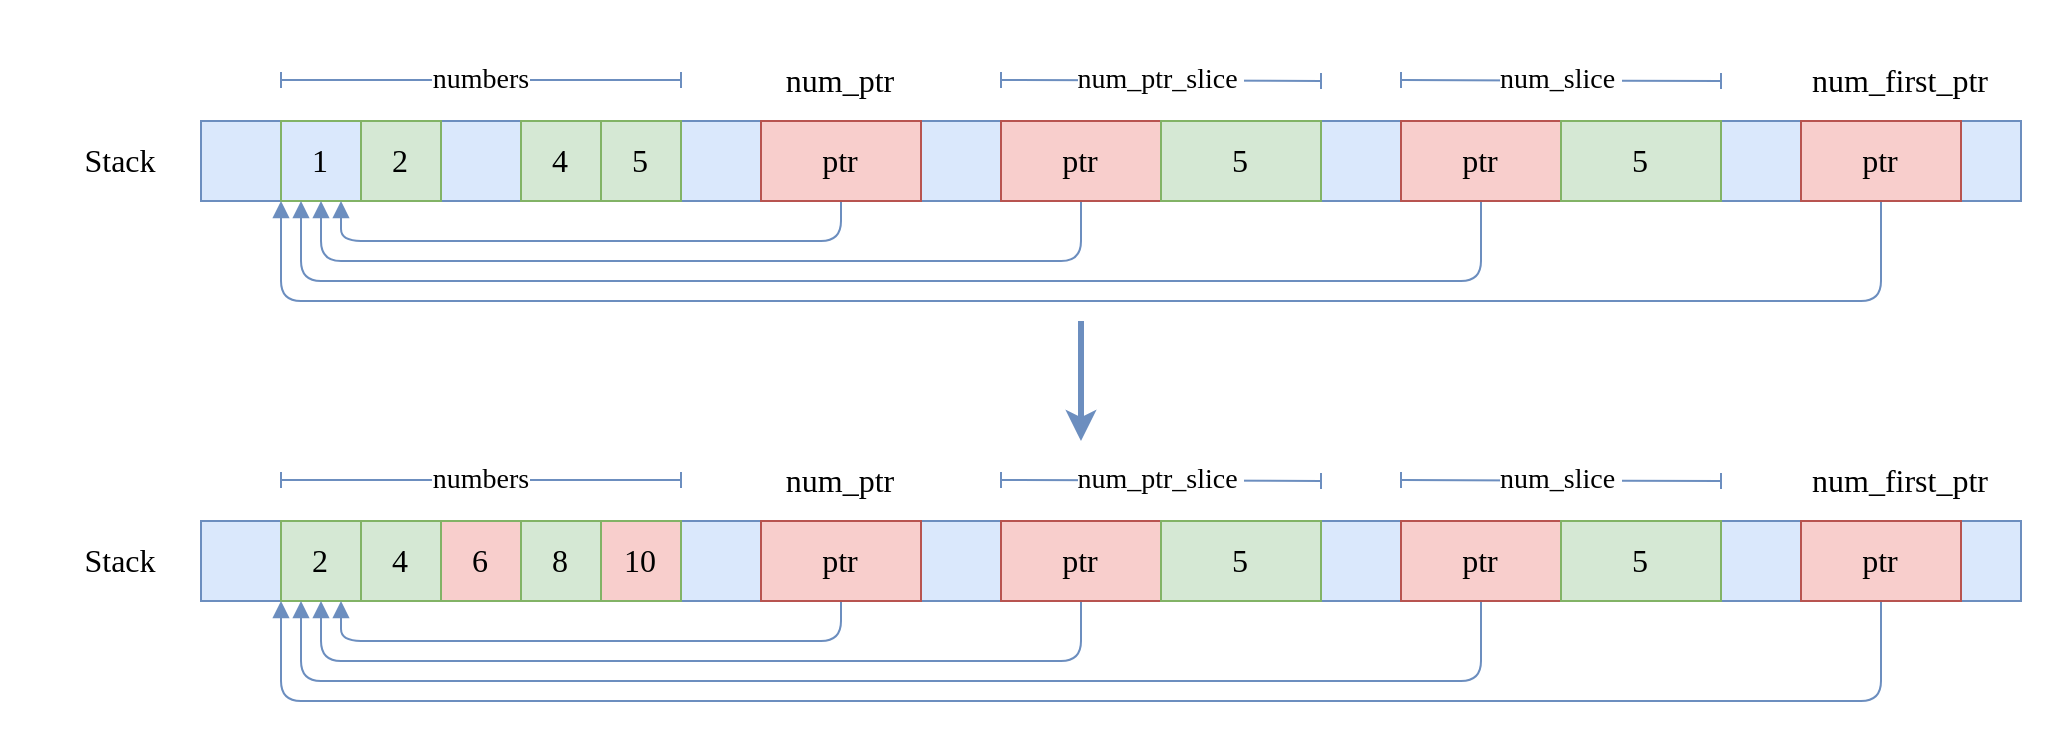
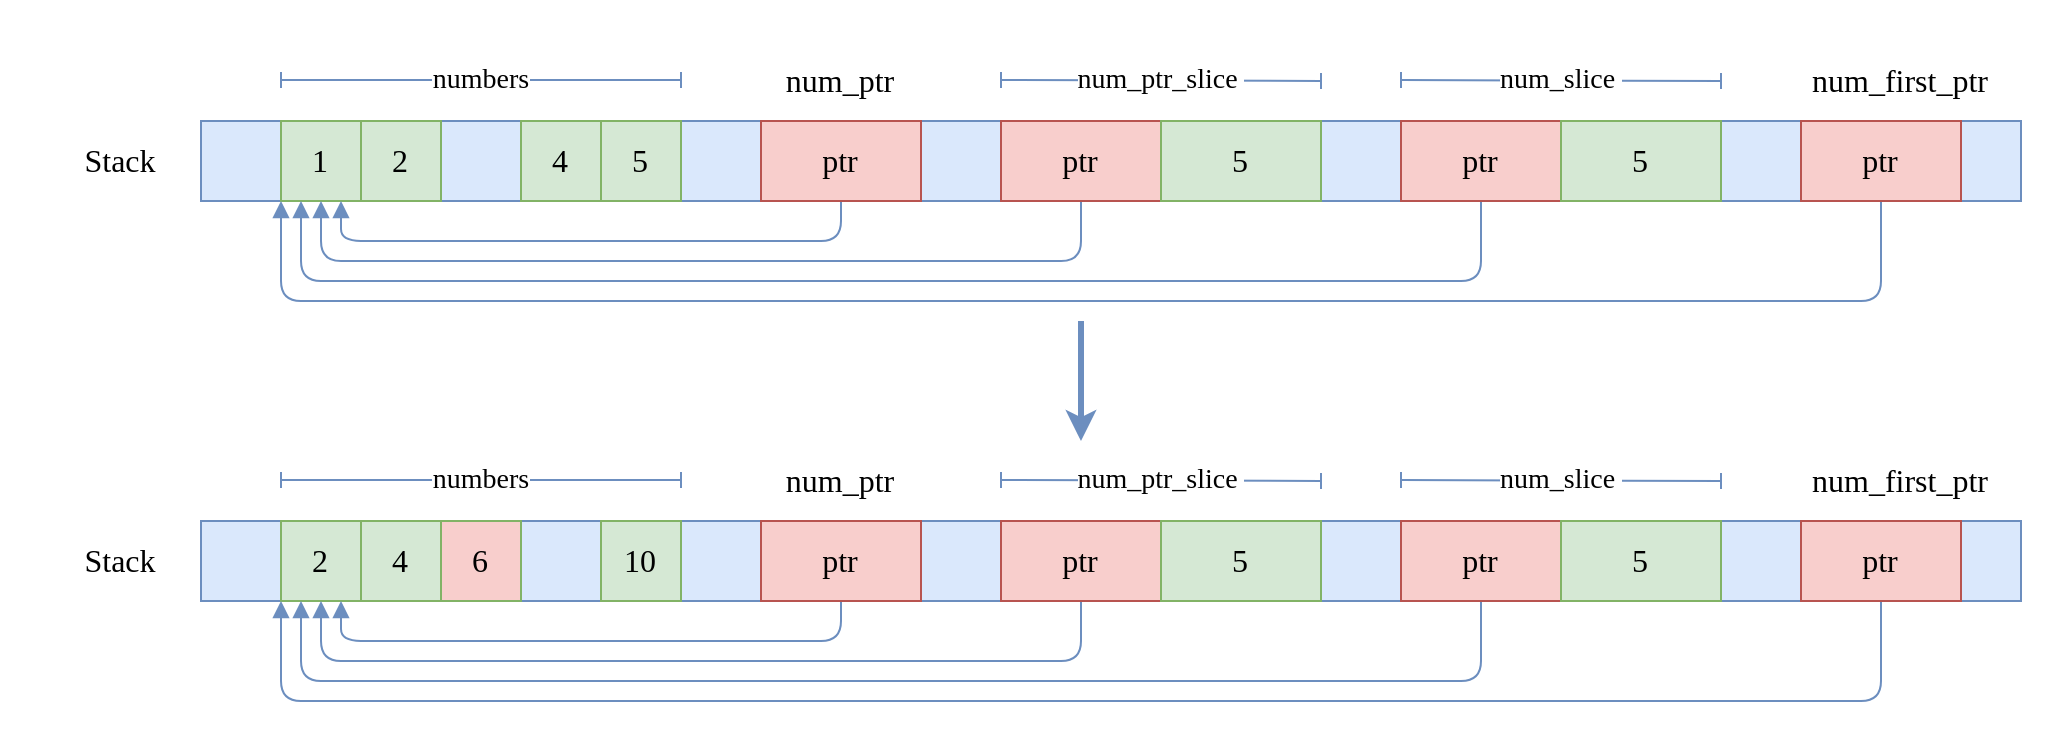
node "1": fillcolor #dae8fc -> #d5e8d4
node "8": removed
node "10": fillcolor #f8cecc -> #d5e8d4
